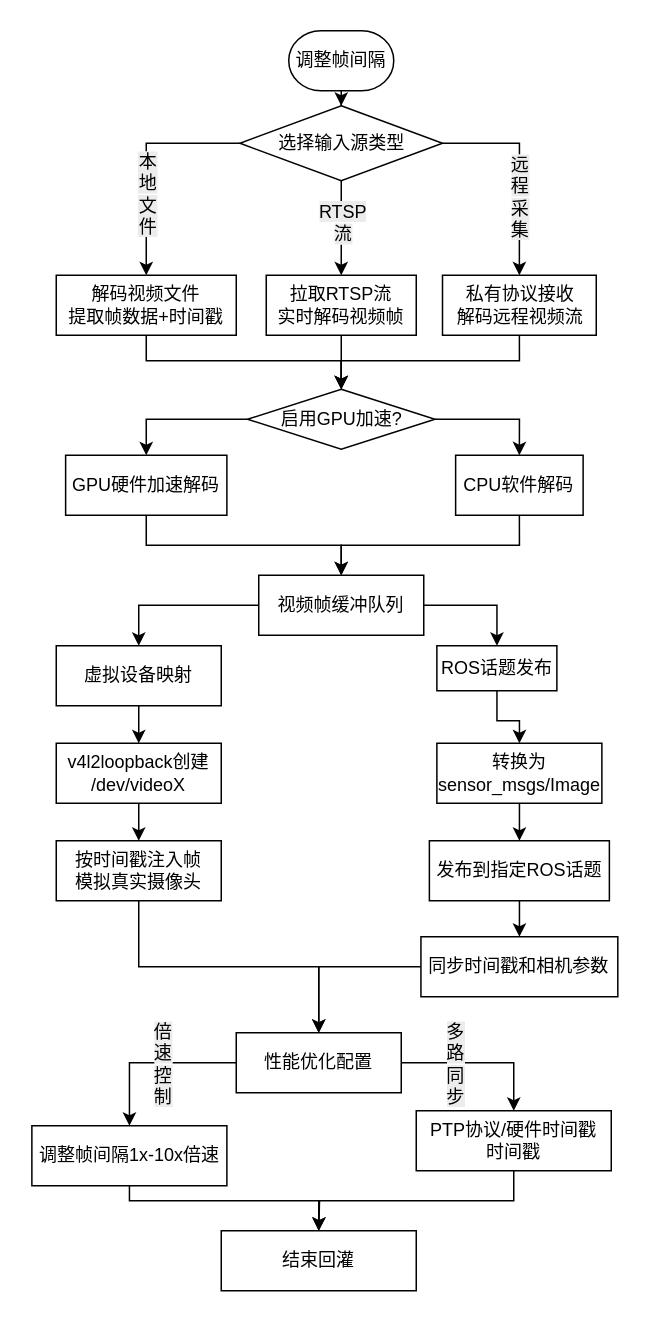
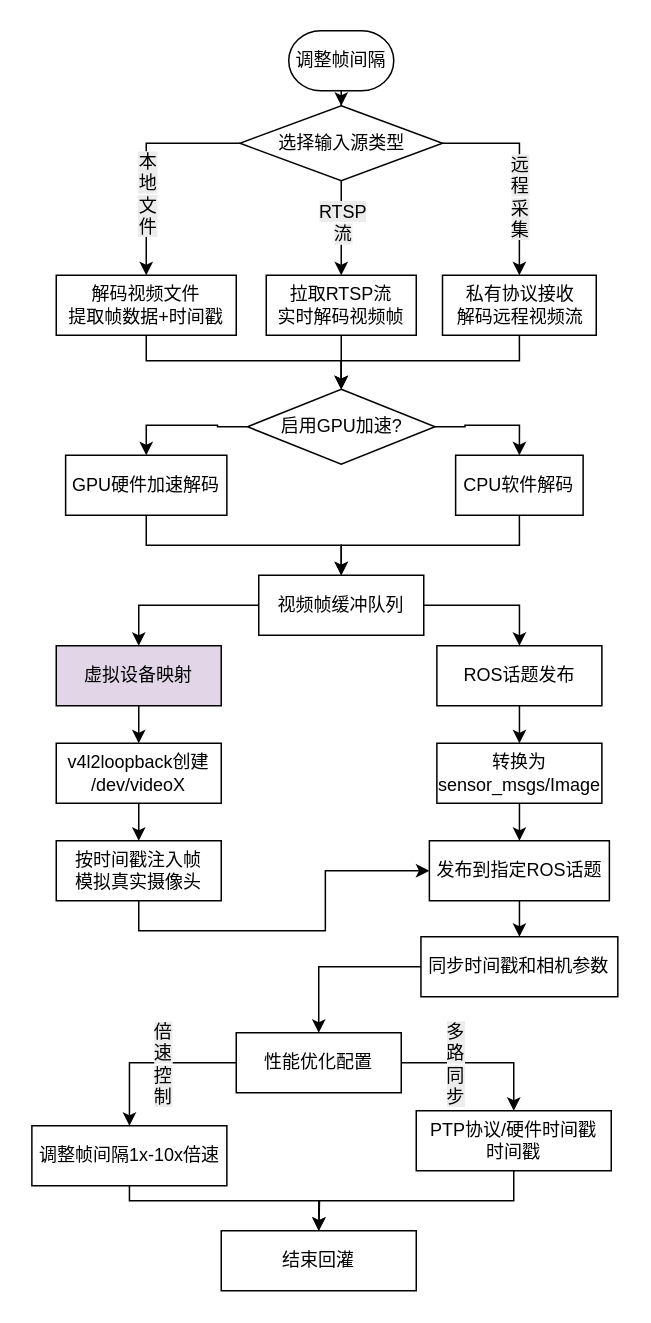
node "启用GPU加速?": size 188x60 -> 188x75
node "ROS话题发布": size 120x45 -> 165x60
node "虚拟设备映射": fillcolor #ffffff -> #e1d5e7
edge "按时间戳注入帧模拟真实摄像头" -> "性能优化配置": now "按时间戳注入帧模拟真实摄像头" -> "发布到指定ROS话题"
